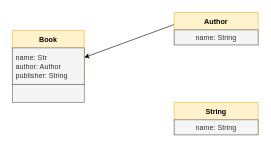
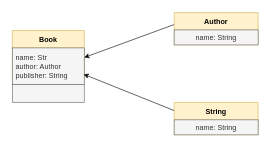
edge "String" -> "name: Str author: Author publisher: String": added
